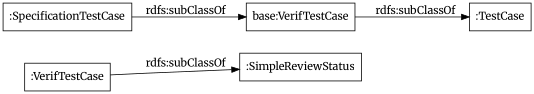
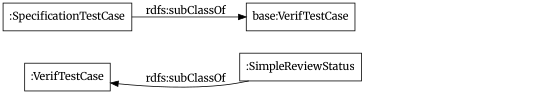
node ":TestCase": removed
edge ":VerifTestCase" -> ":SimpleReviewStatus": reversed
